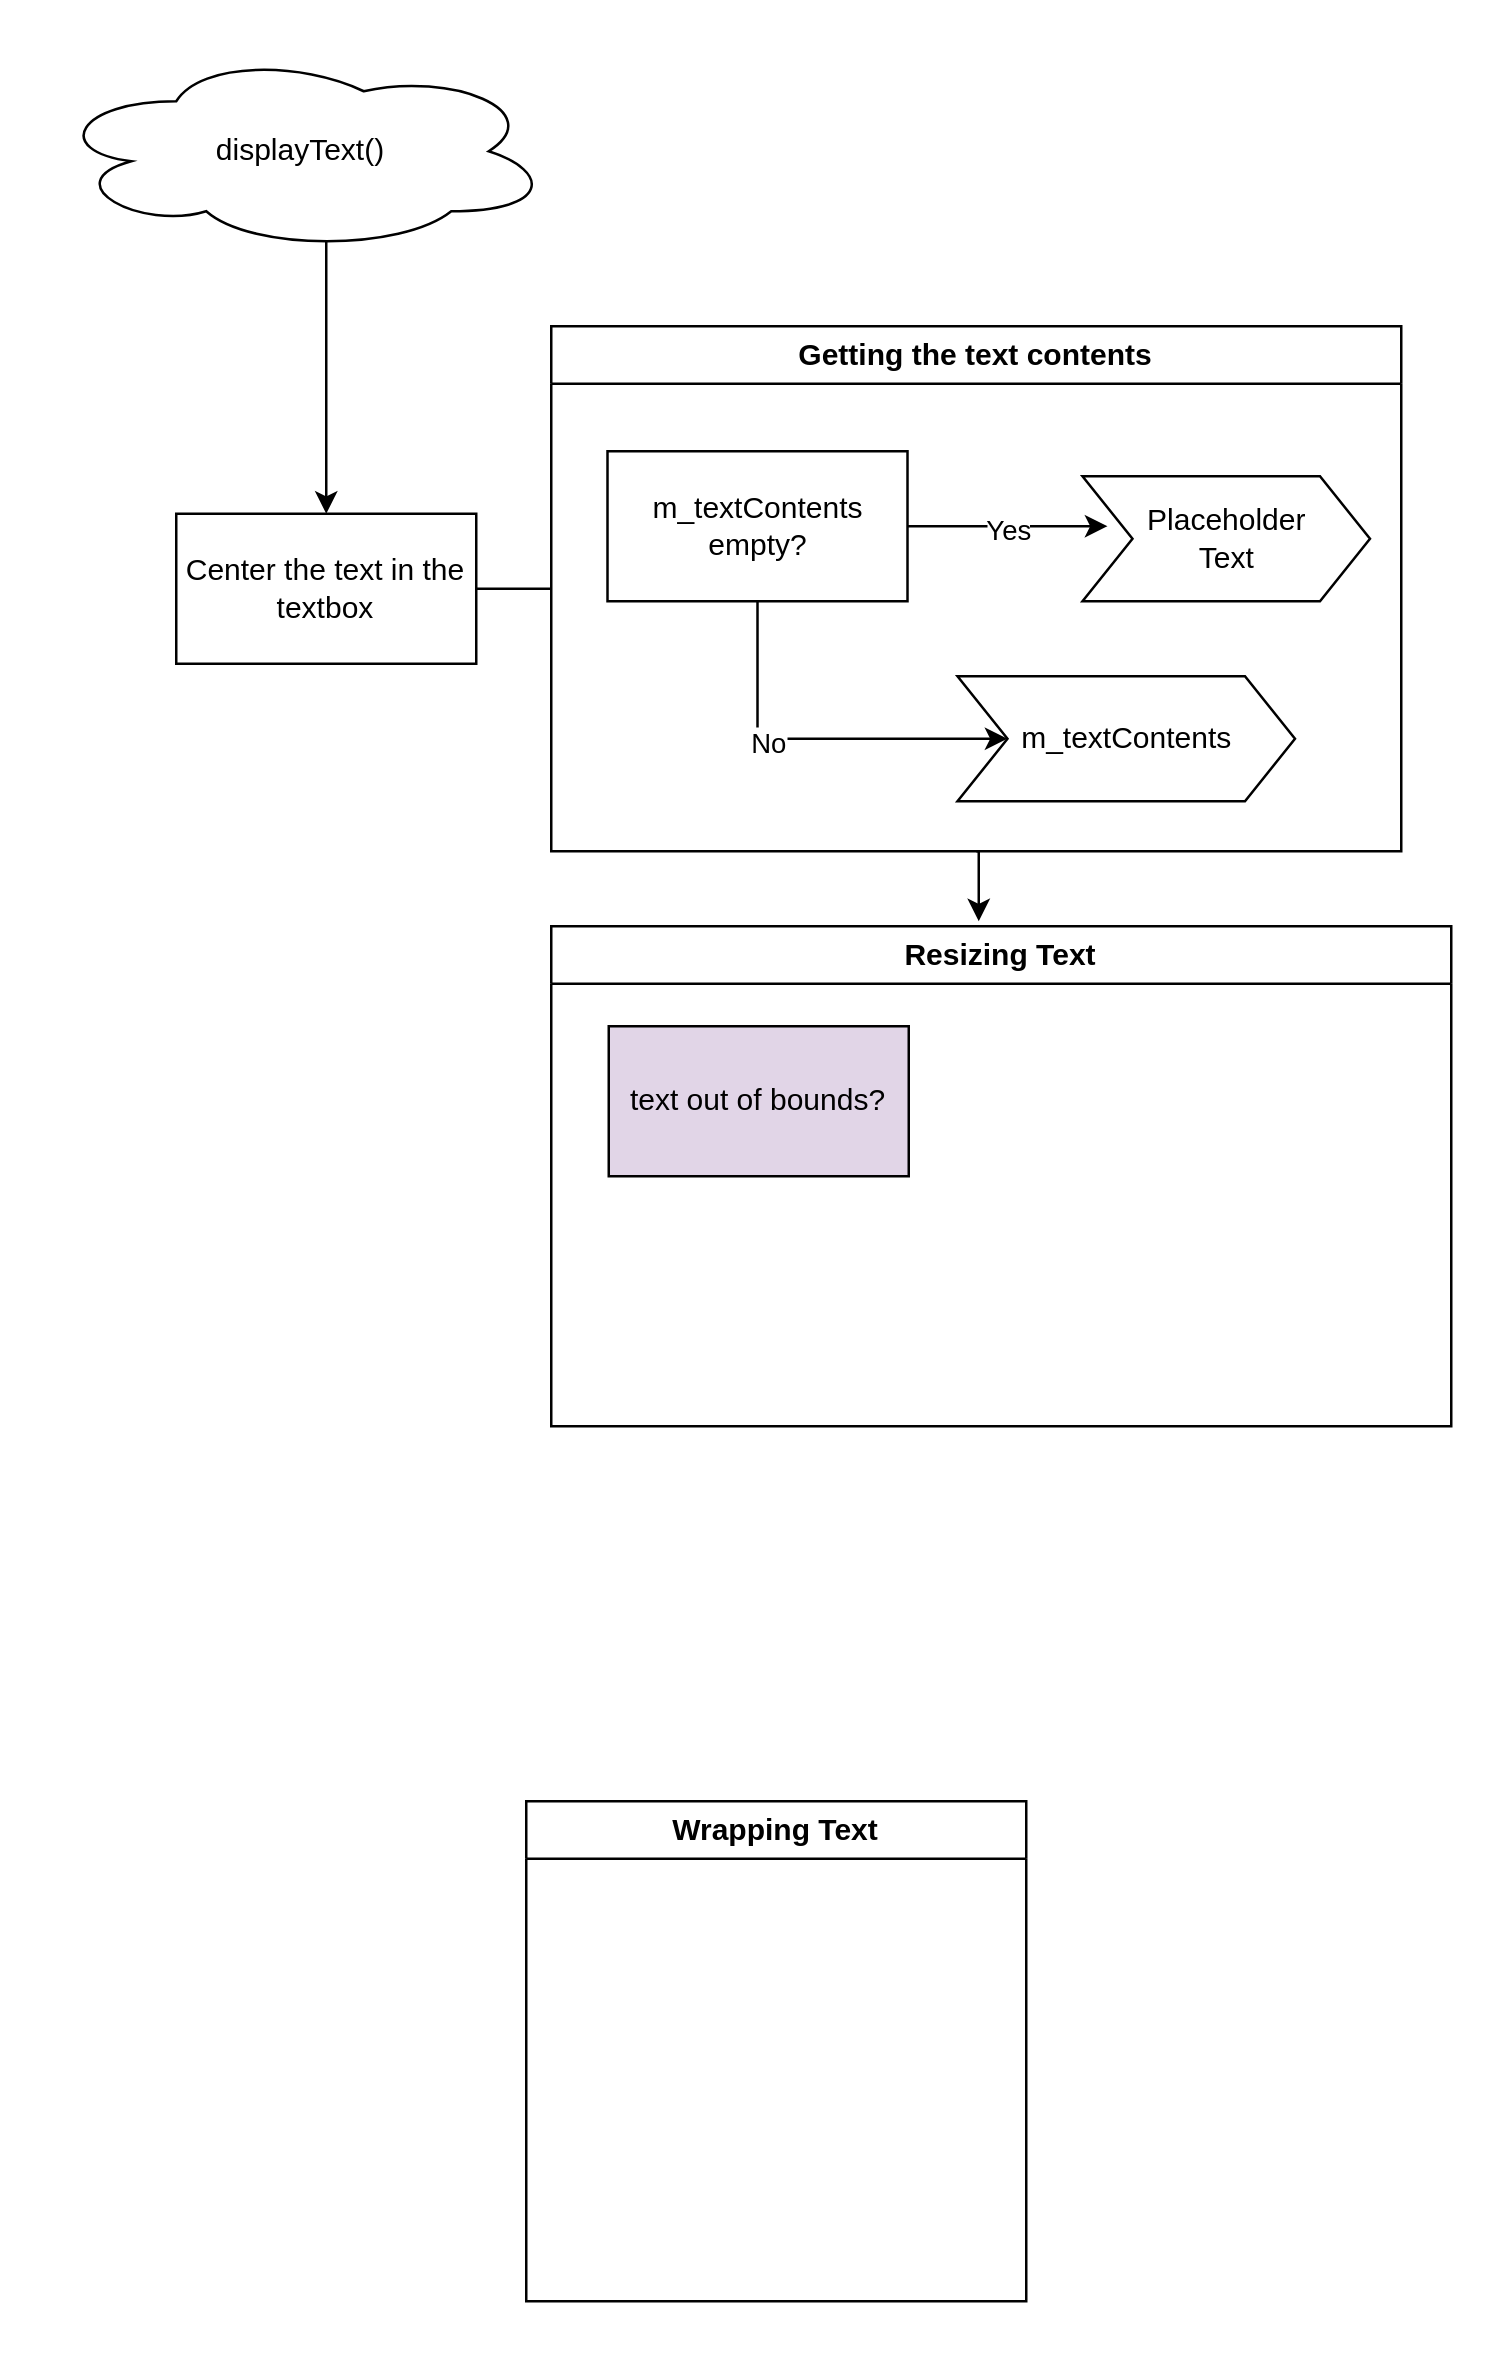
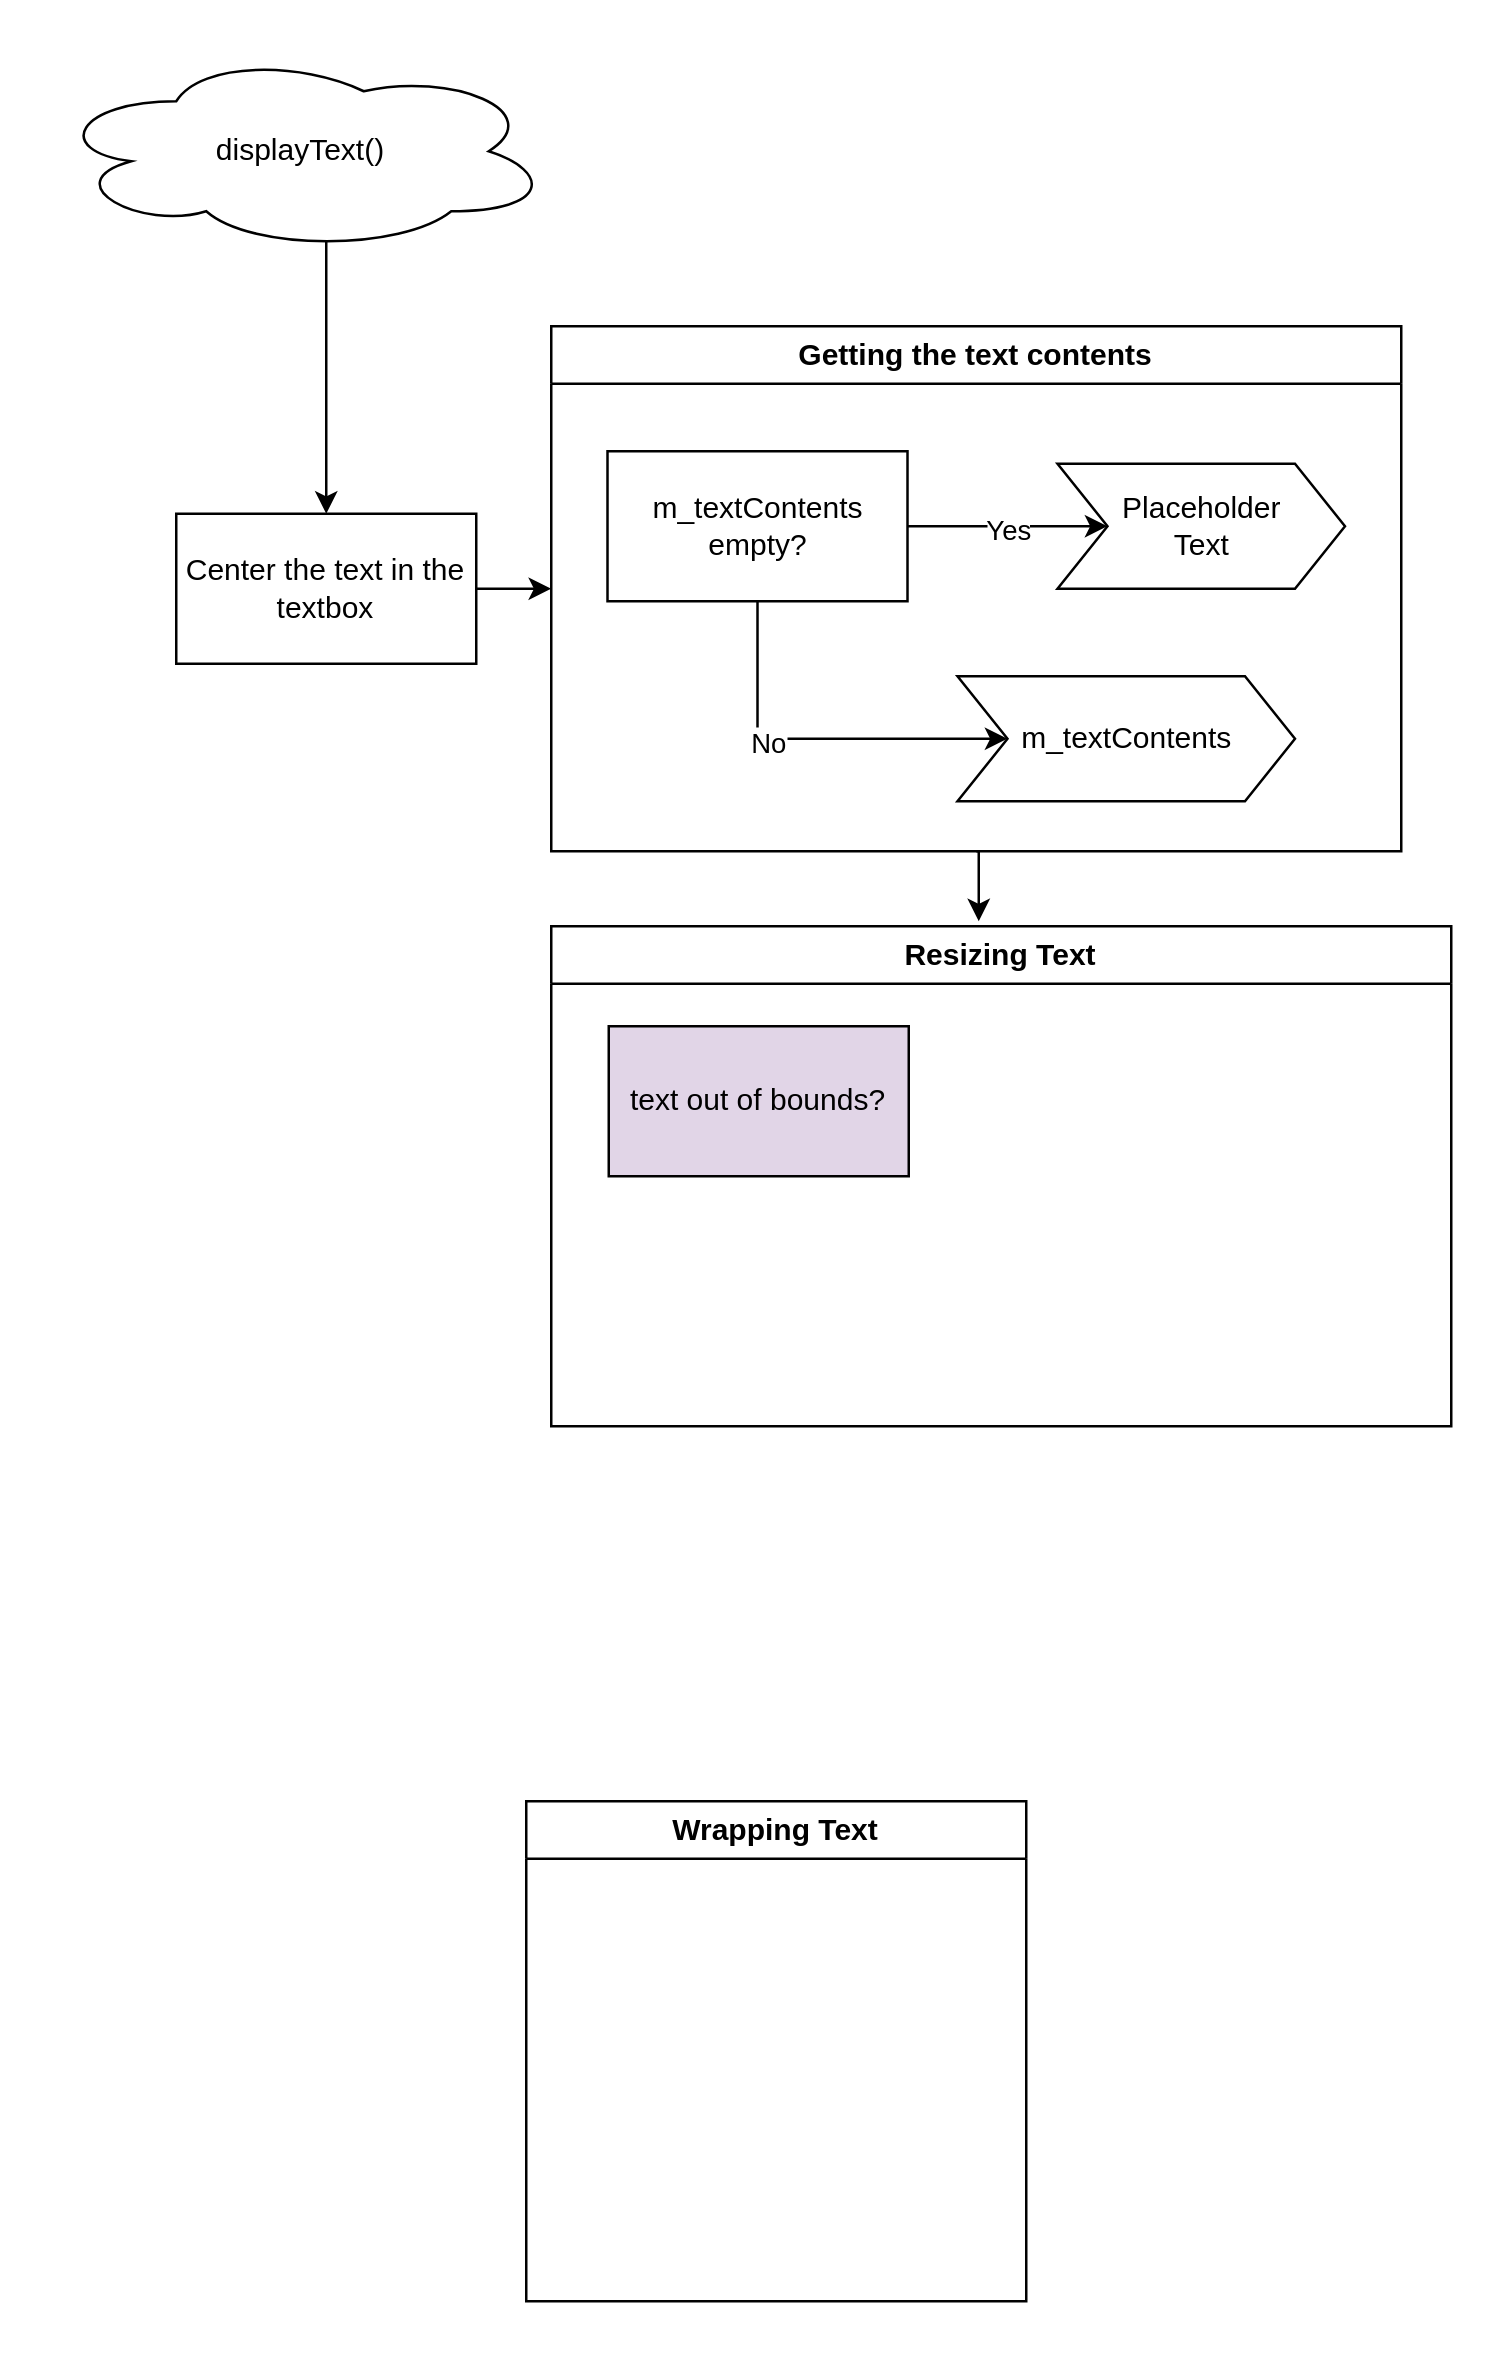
node "Placeholder Text": moved (1226, 539) -> (1201, 526)
edge "Center the text in the textbox" -- "Getting the text contents": arrowhead none -> classic
